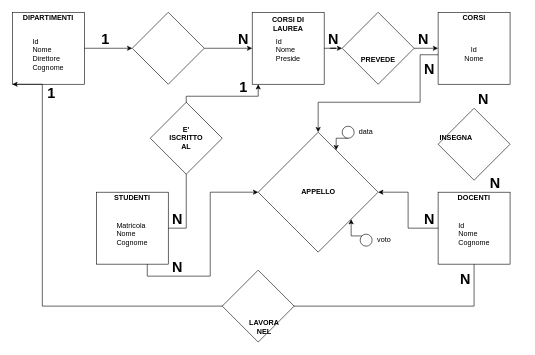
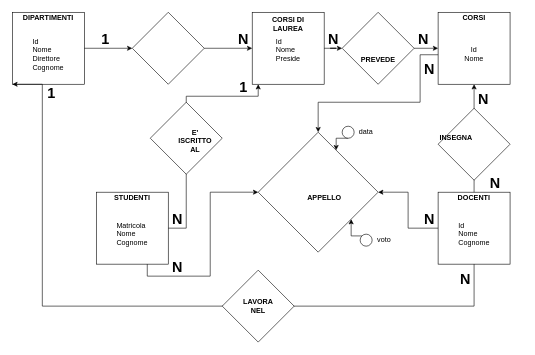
edge "DOCENTI" -> "Id Nome": added
node "E' ISCRITTO AL": moved (186, 138) -> (195, 141)
node "APPELLO": moved (318, 192) -> (324, 198)
node "LAVORA NEL": moved (264, 327) -> (258, 306)
